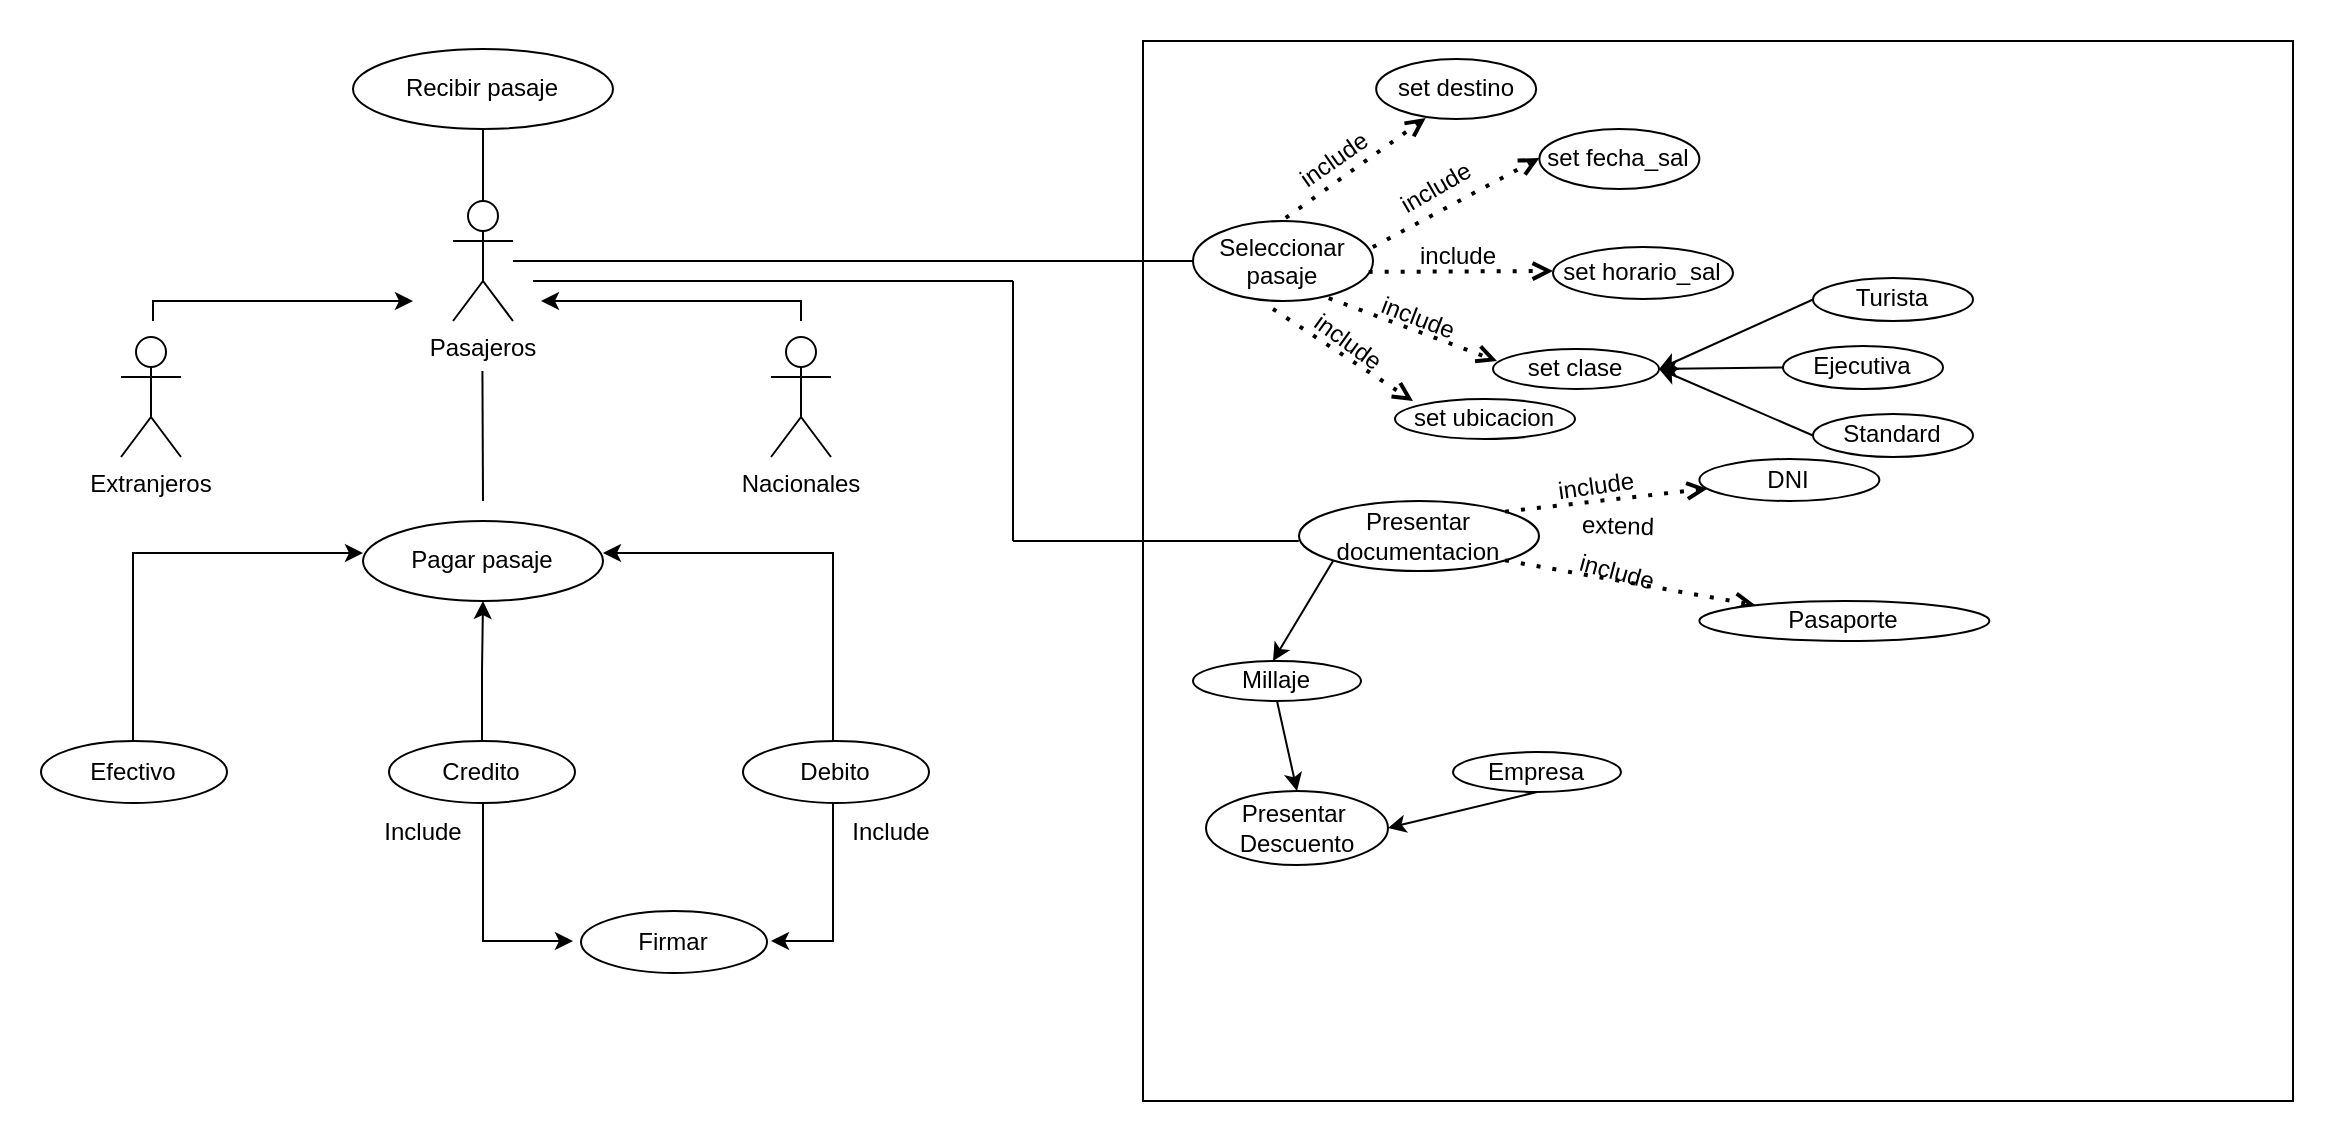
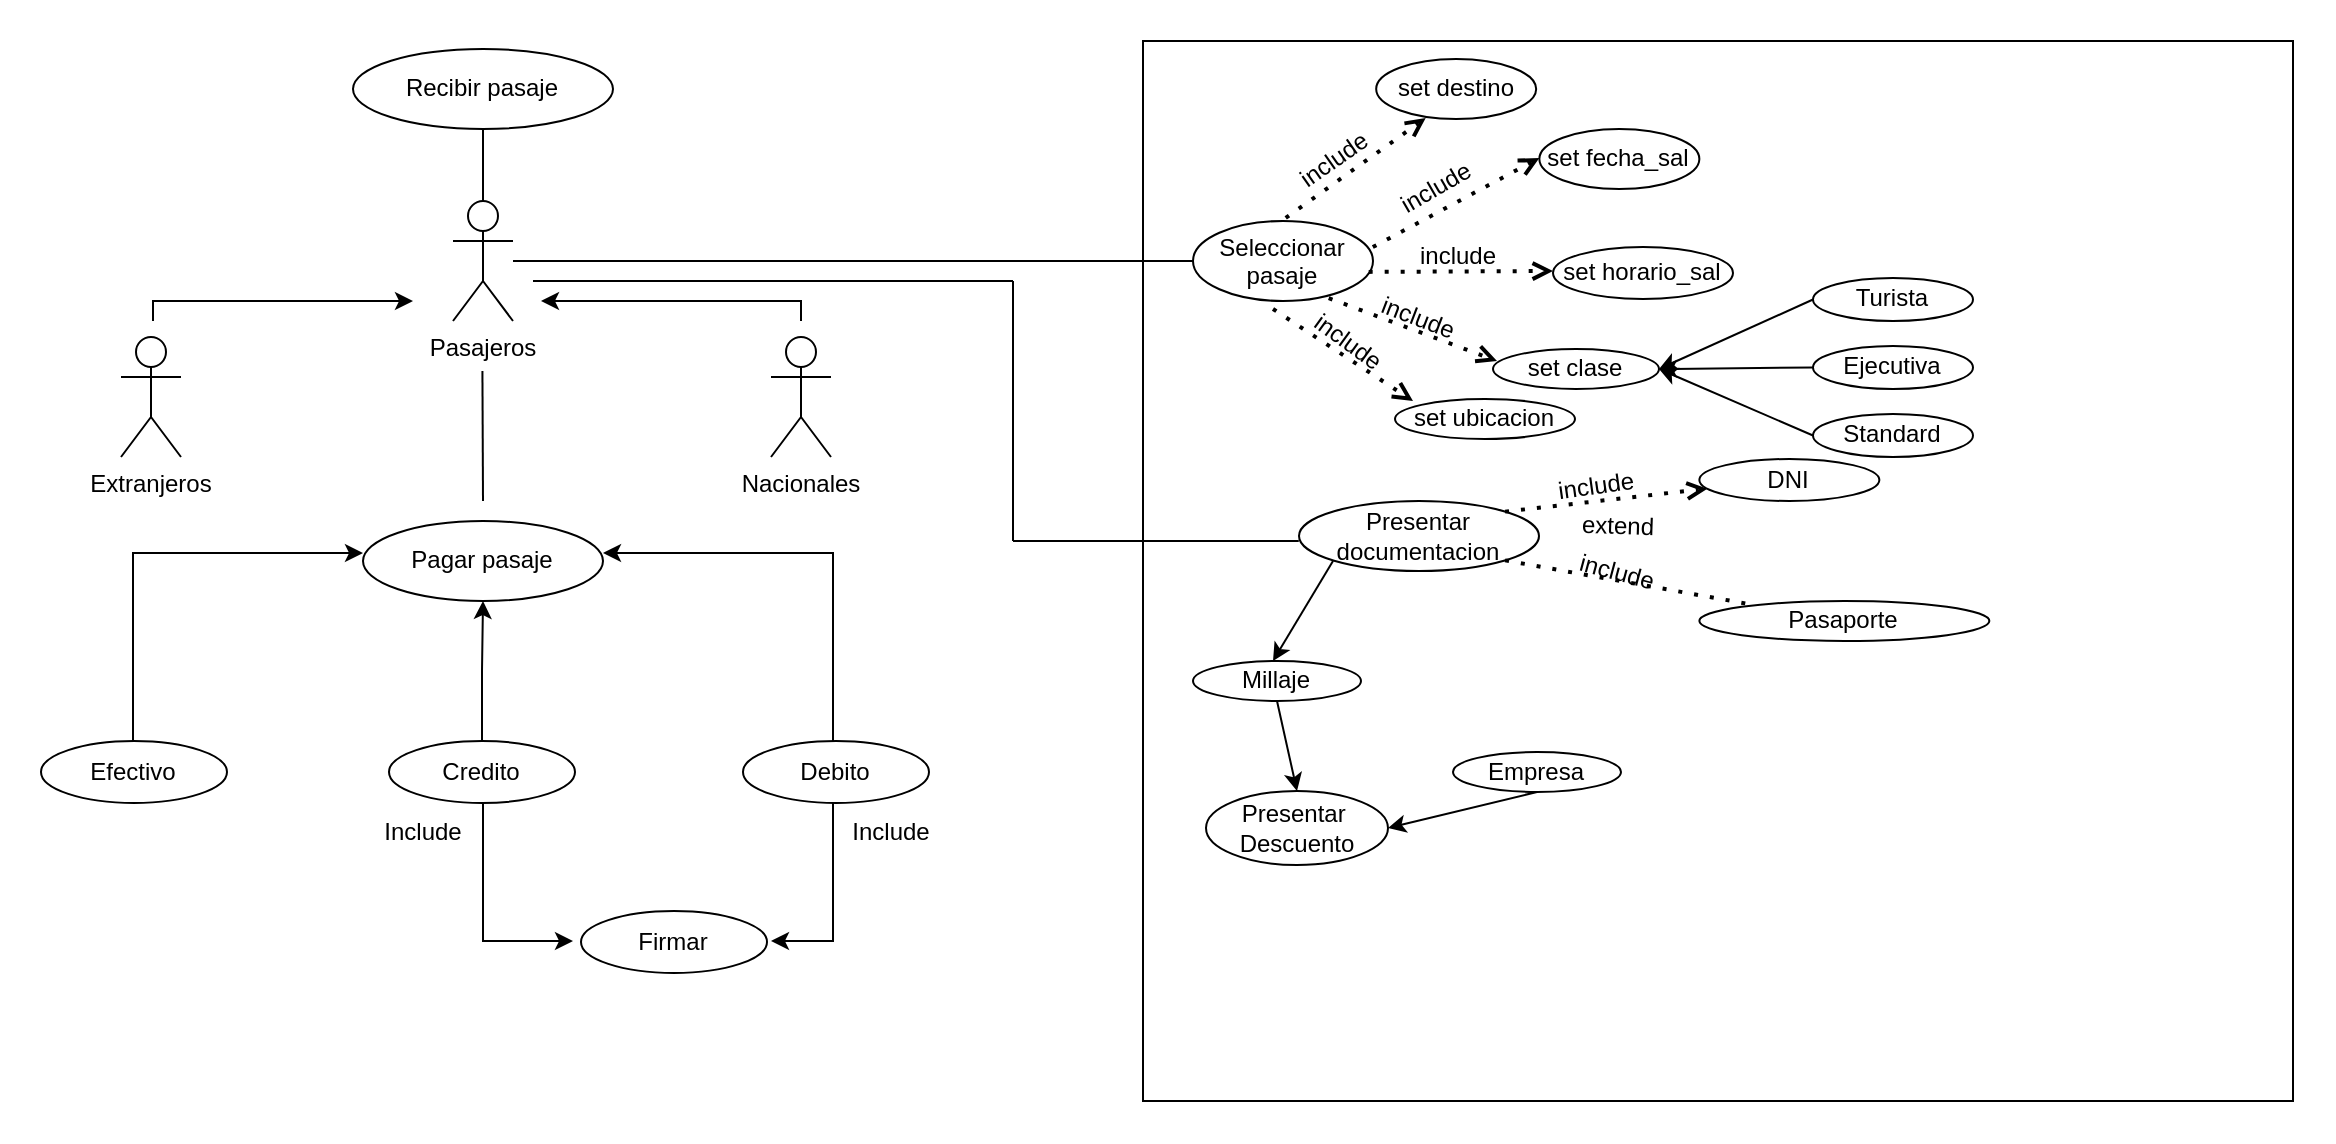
node "Ejecutiva": moved (1863, 367) -> (1893, 367)
edge "Presentar documentacion" -> "Pasaporte": arrowhead open -> none
